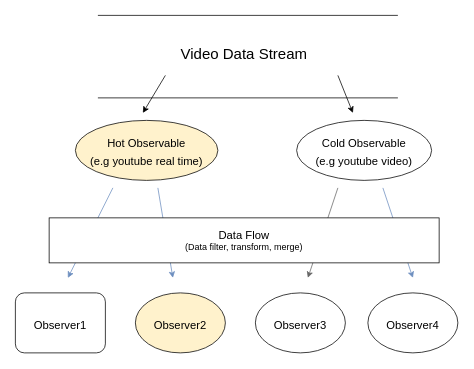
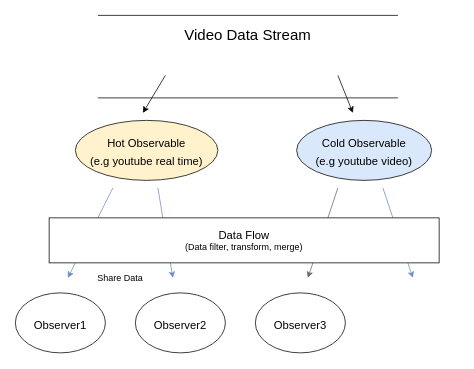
node "Video Data Stream": moved (244, 53) -> (248, 34)
node "Cold Observable (e.g youtube video)": fillcolor #ffffff -> #dae8fc
node "Share Data": added
node "Observer1": shape rounded rectangle -> ellipse
node "Observer2": fillcolor #fff2cc -> #ffffff
node "Observer4": removed
